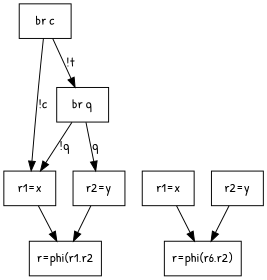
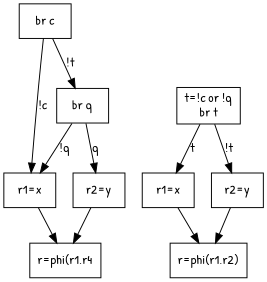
node "t=!c or !q br t": added
node "r=phi(r1,r2": label "r=phi(r1,r2" -> "r=phi(r1,r4"
node "r=phi(r6,r2)": label "r=phi(r6,r2)" -> "r=phi(r1,r2)"
